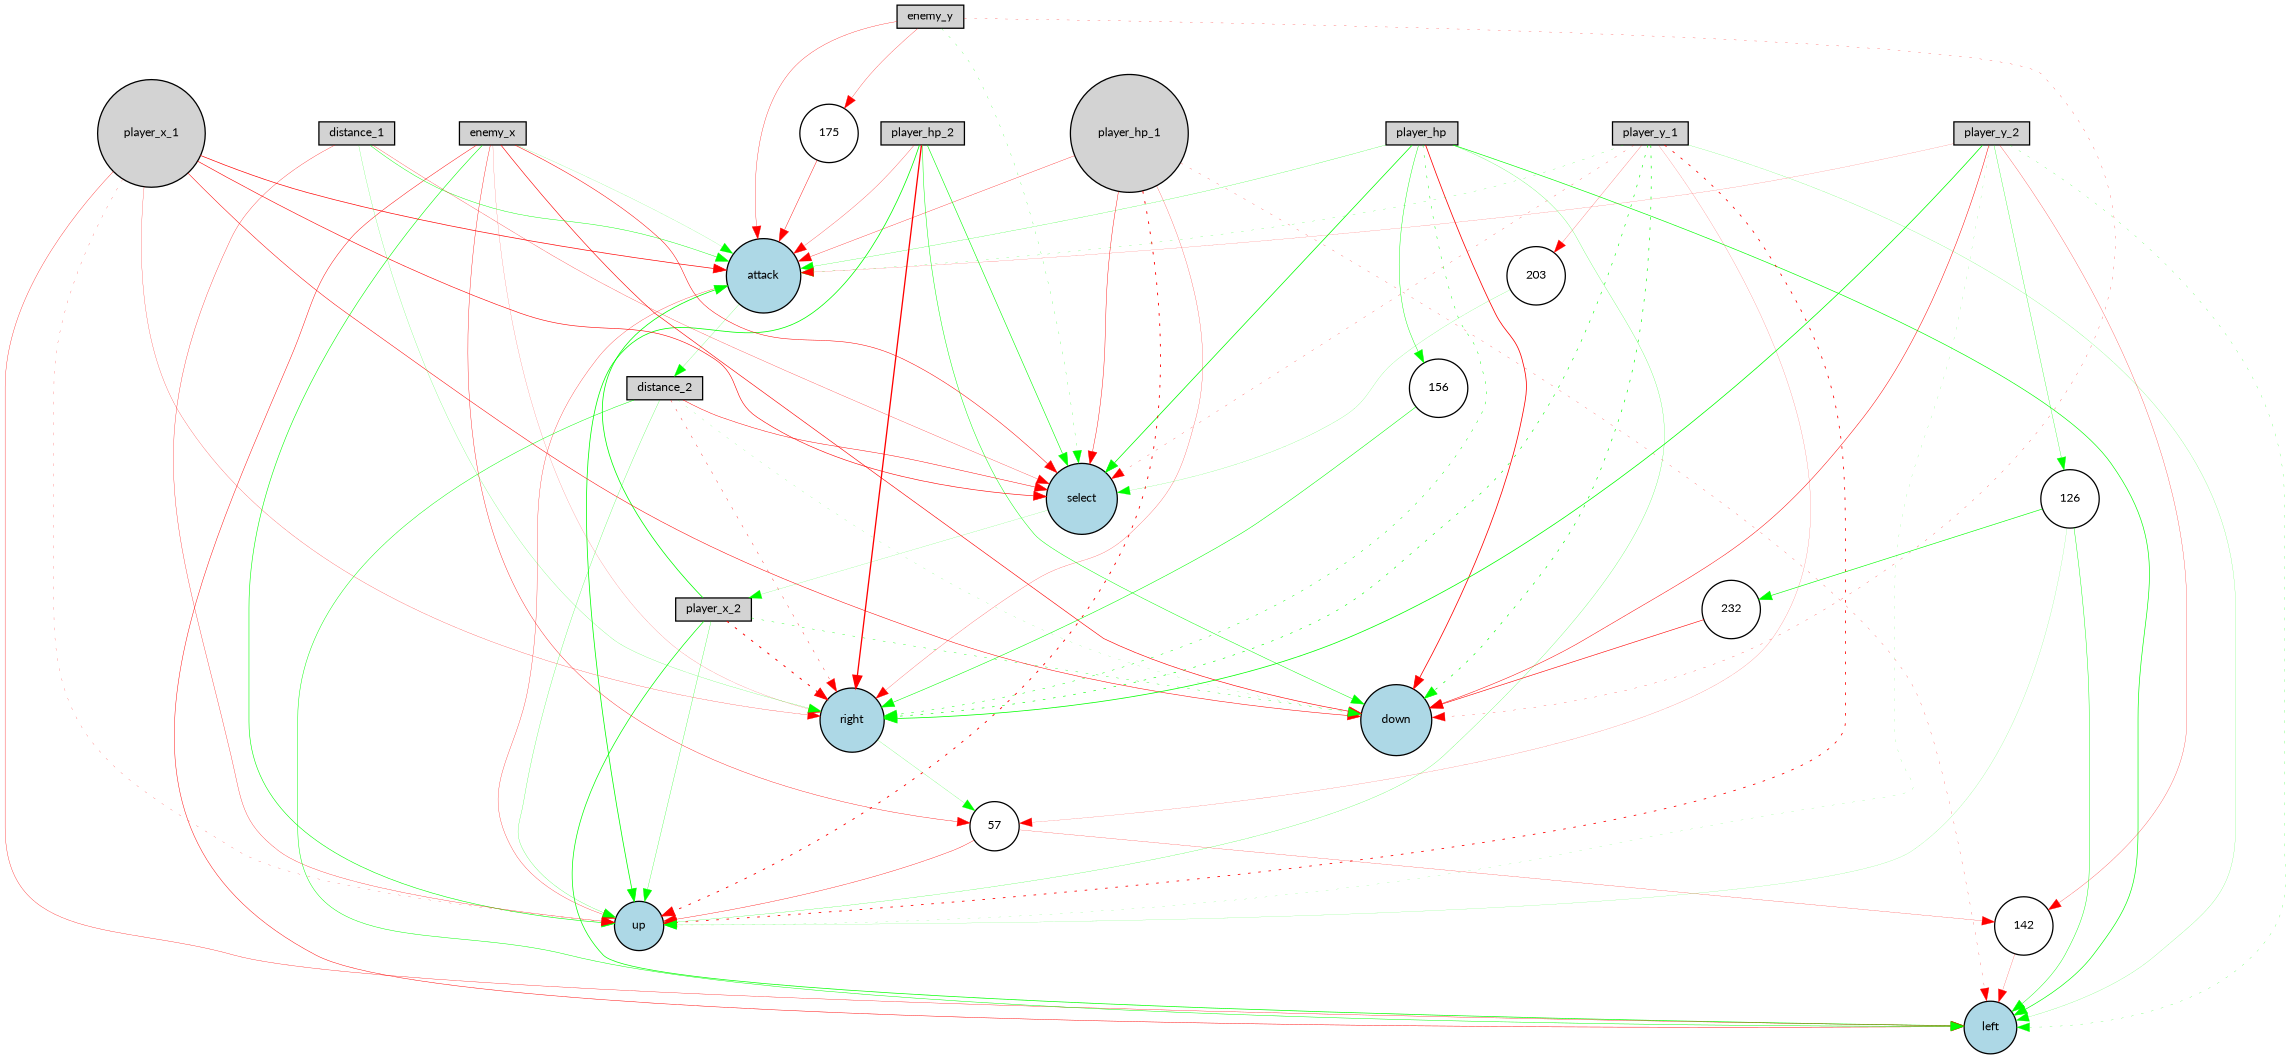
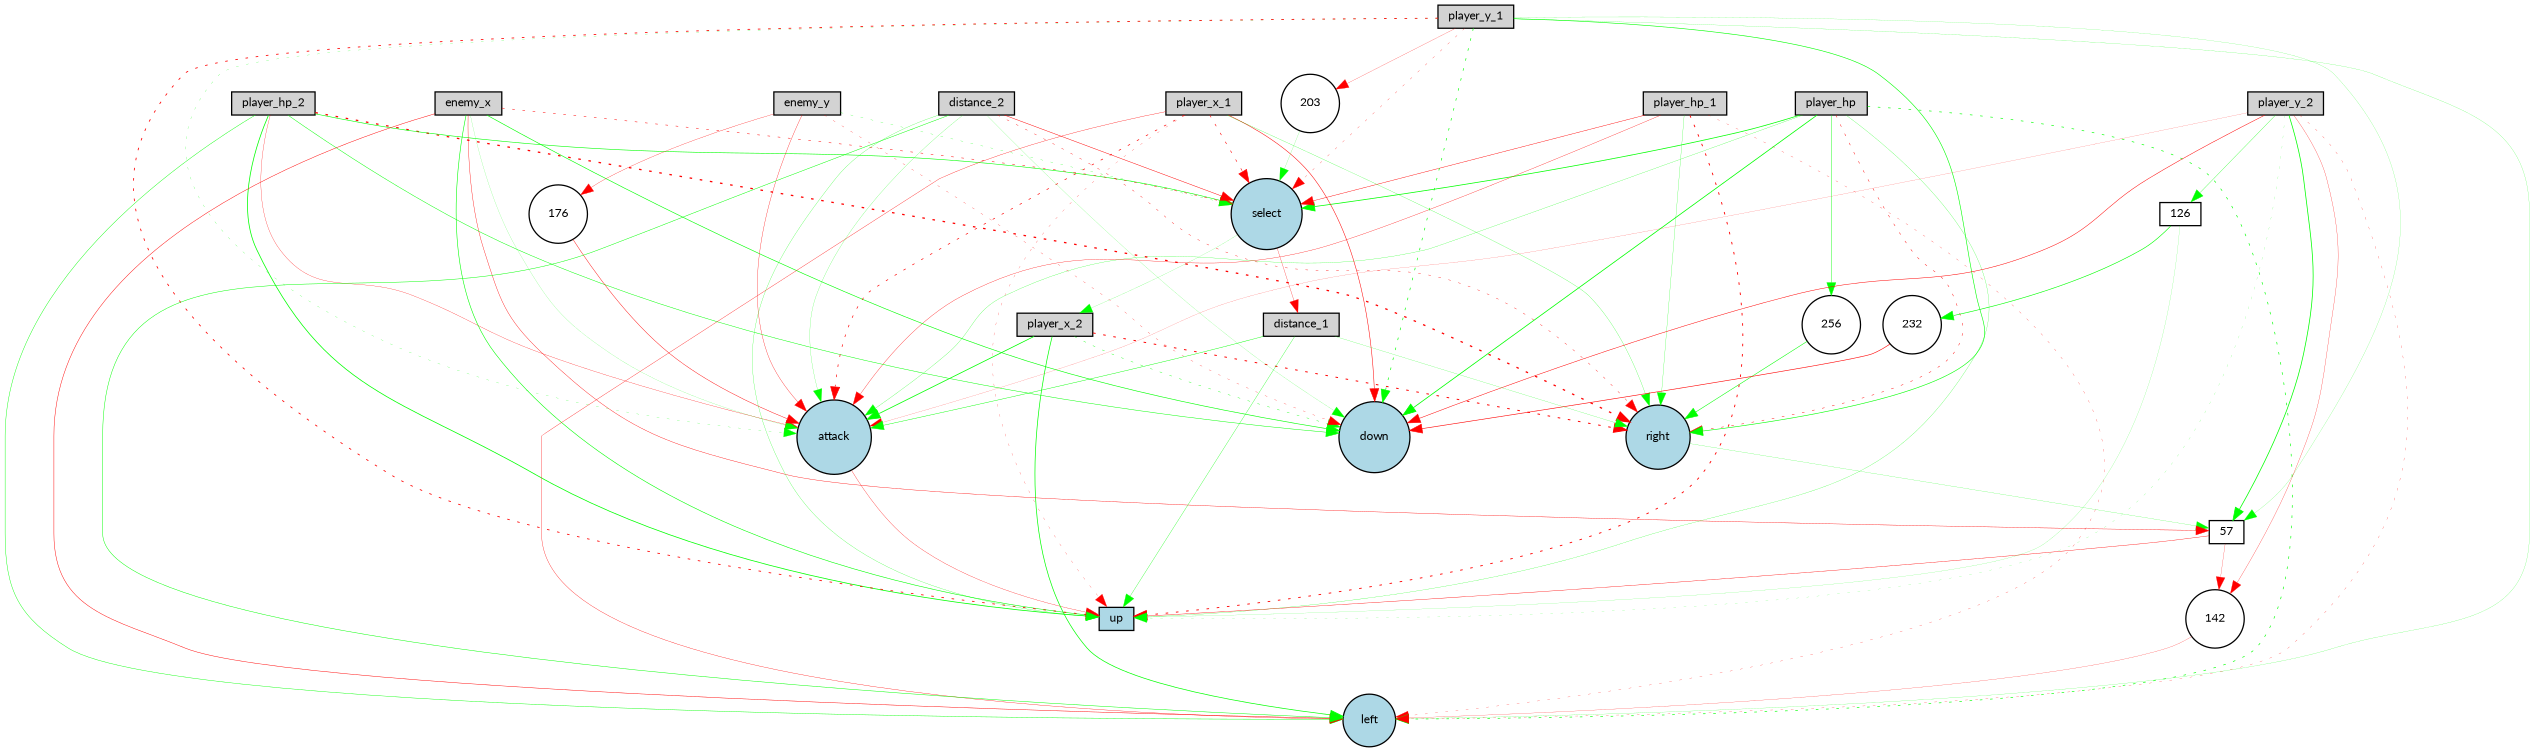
node "player_x_1": shape circle -> box
node "175": label "175" -> "176"
node "player_hp_1": shape circle -> box
edge "player_x_1" -> "attack": style solid -> dotted
edge "player_x_1" -> "select": style solid -> dotted
edge "attack" -> "distance_2": reversed
edge "enemy_x" -> "select": style solid -> dotted
edge "distance_1" -> "select": reversed
node "156": label "156" -> "256"
edge "player_hp_2" -> "right": style solid -> dotted
edge "player_hp" -> "down": color red -> green
edge "player_hp" -> "left": style solid -> dotted
edge "enemy_x" -> "right": removed
edge "enemy_x" -> "down": color red -> green
node "126": shape circle -> box
edge "player_hp_1" -> "right": color red -> green
edge "player_y_2" -> "right": now "player_y_2" -> "57"
edge "player_hp" -> "right": color green -> red
edge "player_x_1" -> "right": color red -> green
edge "player_y_1" -> "right": style dotted -> solid
edge "distance_2" -> "down": style dotted -> solid
edge "player_y_2" -> "left": color green -> red
edge "distance_1" -> "up": color red -> green
edge "player_y_1" -> "57": color red -> green
edge "player_x_2" -> "up": removed
edge "126" -> "left": now "player_hp_2" -> "left"
node "57": shape circle -> box
node "up": shape circle -> box
